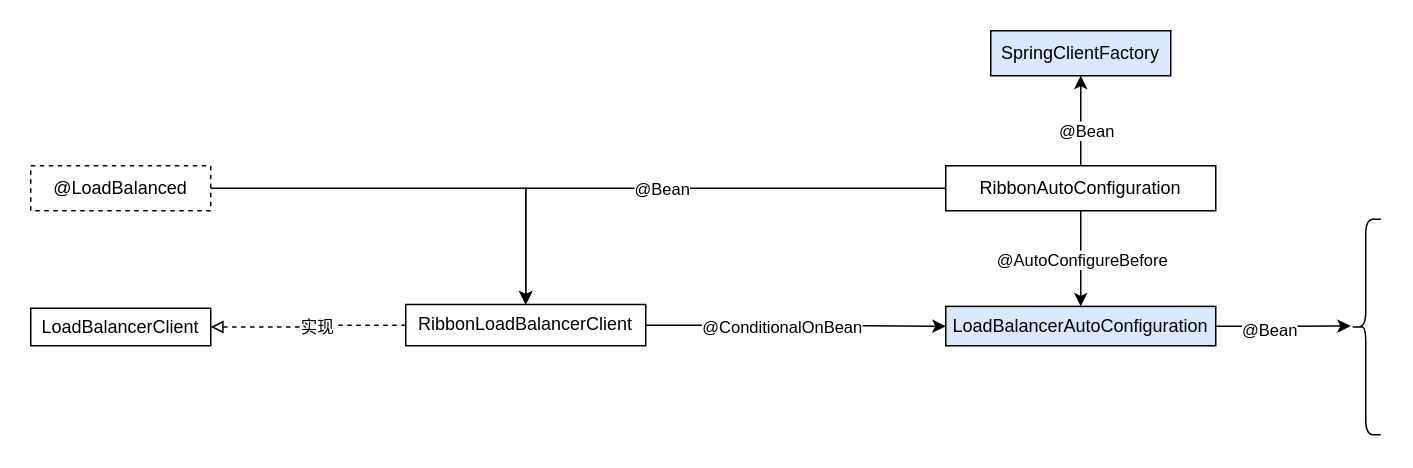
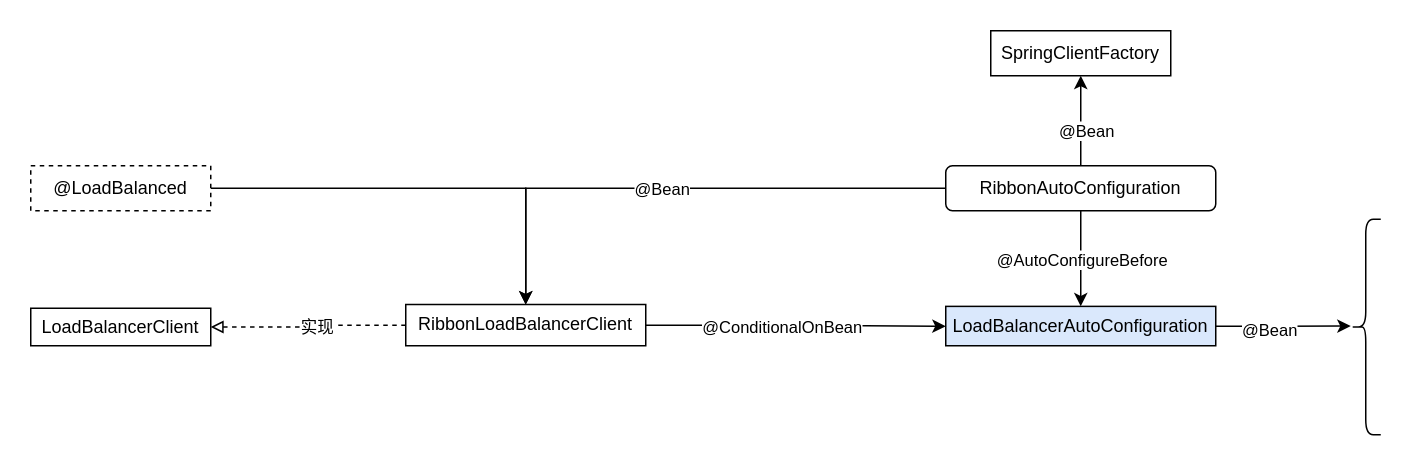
node "SpringClientFactory": fillcolor #dae8fc -> #ffffff
node "RibbonAutoConfiguration": shape rectangle -> rounded rectangle
